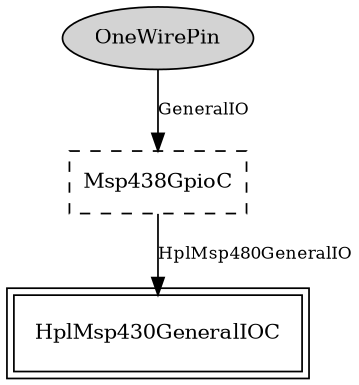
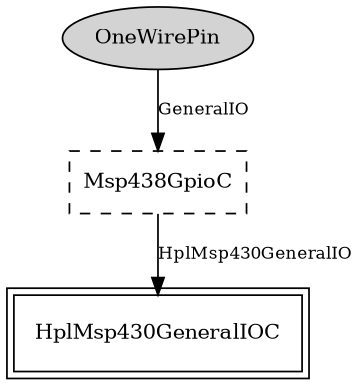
edge "Msp438GpioC" -> "HplMsp430GeneralIOC": label "HplMsp480GeneralIO" -> "HplMsp430GeneralIO"
